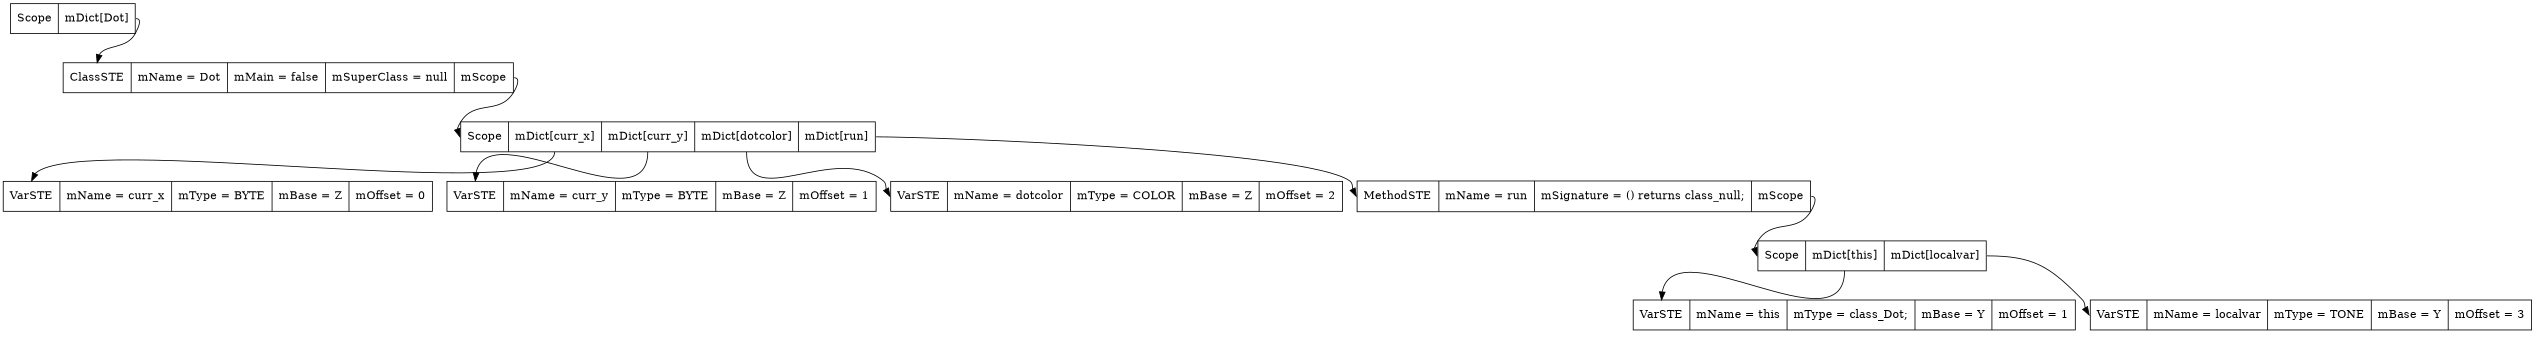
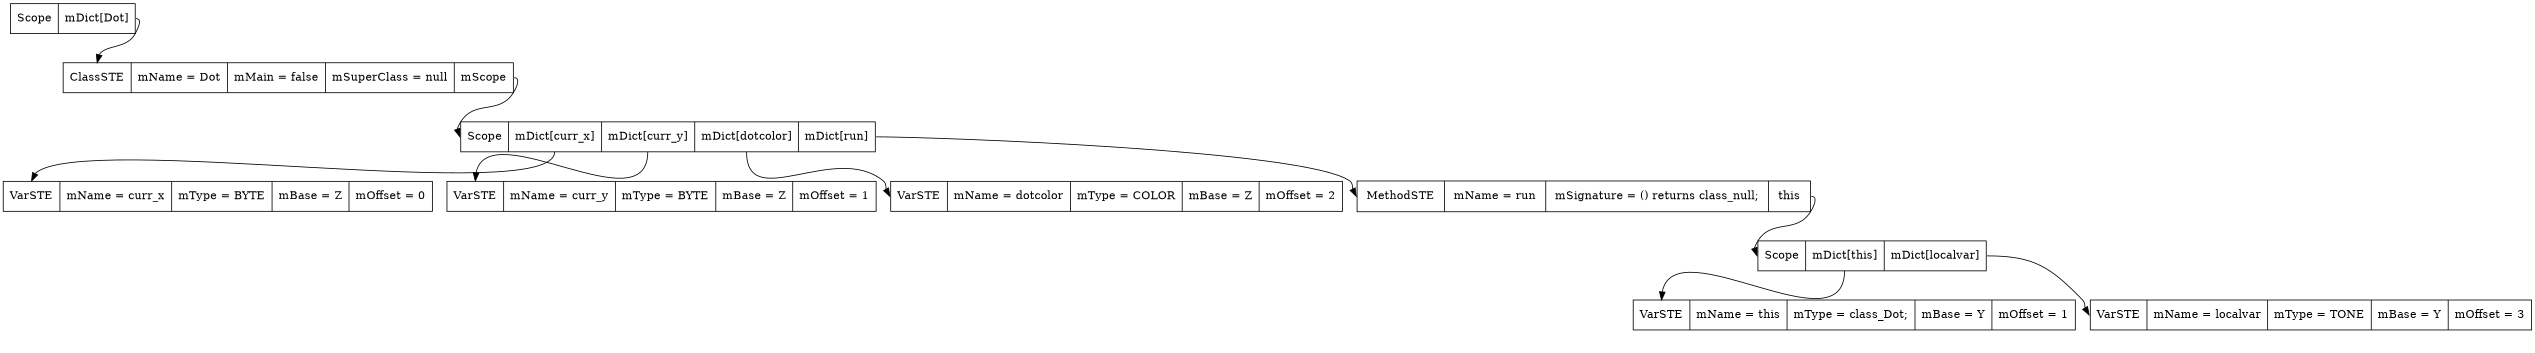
node "MethodSTE": text "mScope" -> "this"
